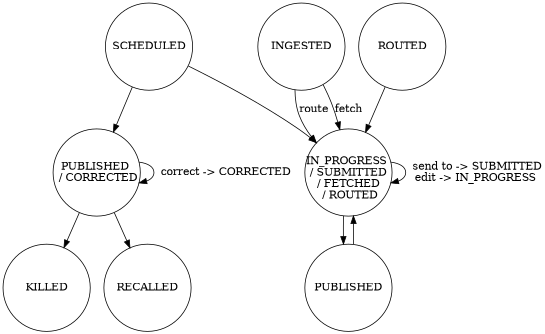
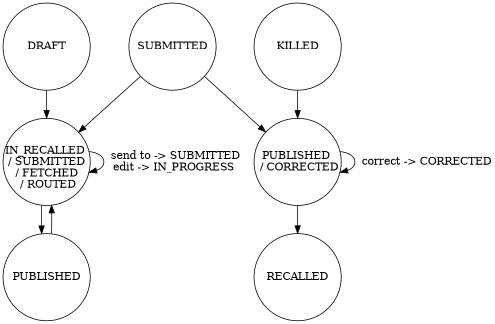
node "SCHEDULED": label "SCHEDULED" -> "SUBMITTED"
node "INGESTED": removed
node "ROUTED": label "ROUTED" -> "DRAFT"
node "IN_PROGRESS / SUBMITTED / FETCHED / ROUTED": label "IN_PROGRESS / SUBMITTED / FETCHED / ROUTED" -> "IN_RECALLED / SUBMITTED / FETCHED / ROUTED"
edge "PUBLISHED / CORRECTED" -> "KILLED": reversed
